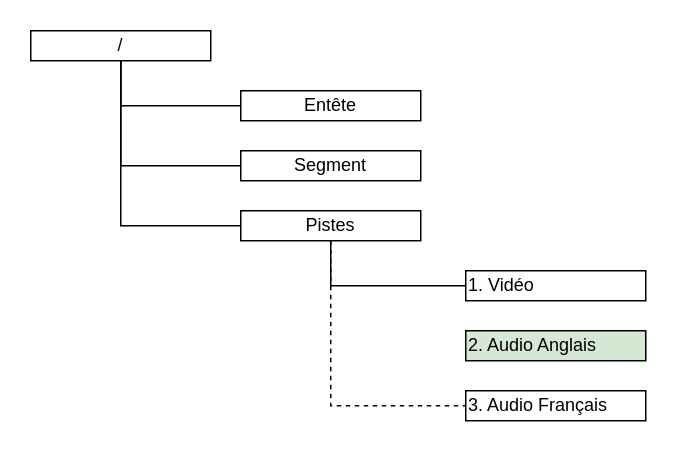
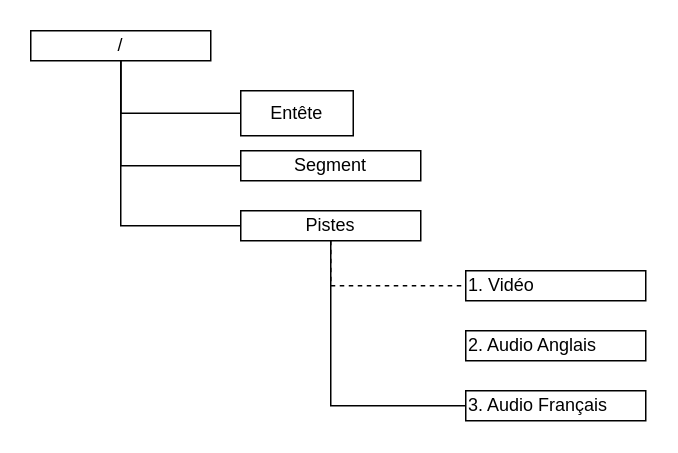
node "Entête": size 180x30 -> 113x45
edge "Pistes" -- "1. Vidéo": style solid -> dashed
node "2. Audio Anglais": fillcolor #d5e8d4 -> #ffffff
edge "Pistes" -- "3. Audio Français": style dashed -> solid
